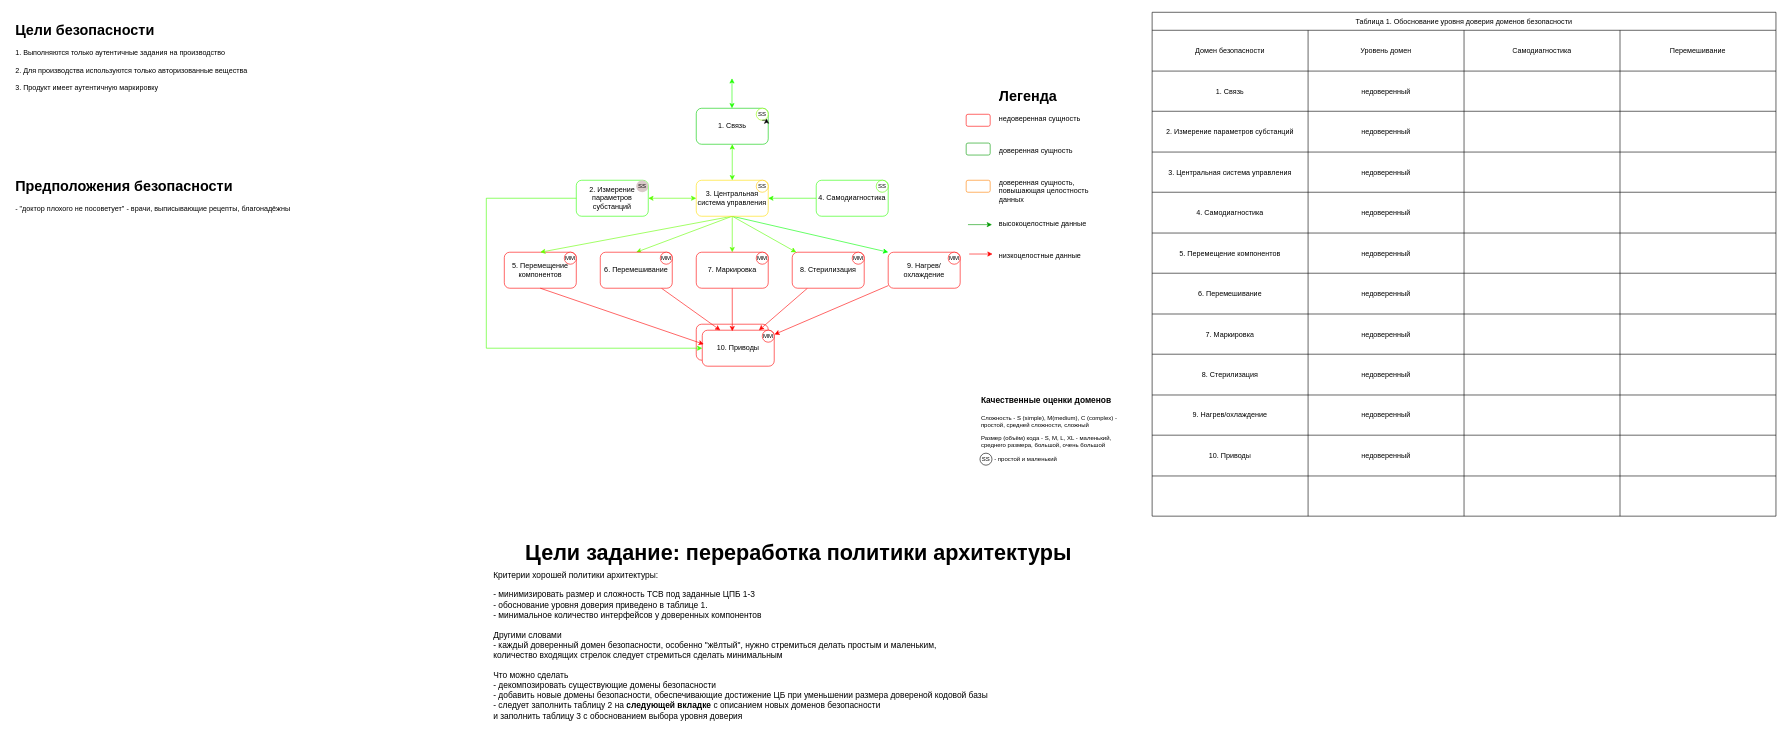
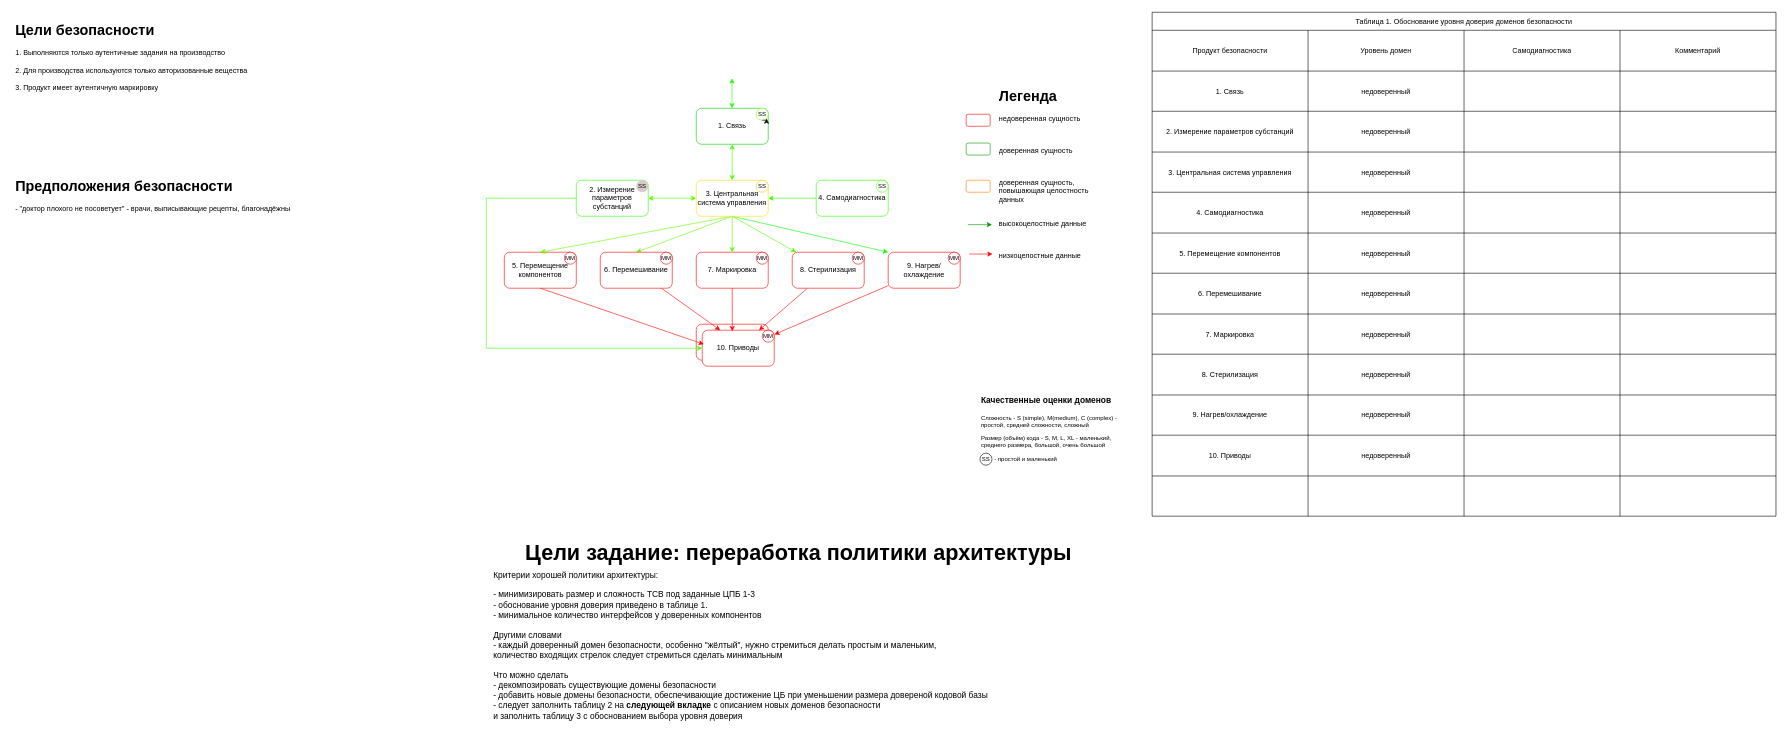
node "Домен безопасности": label "Домен безопасности" -> "Продукт безопасности"
node "Перемешивание": label "Перемешивание" -> "Комментарий"
